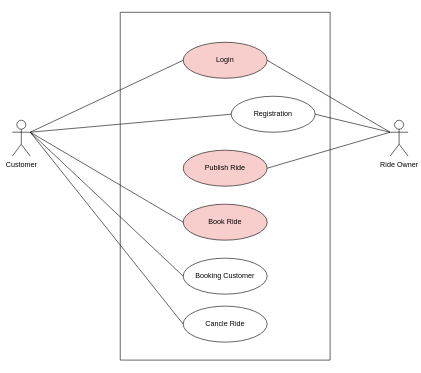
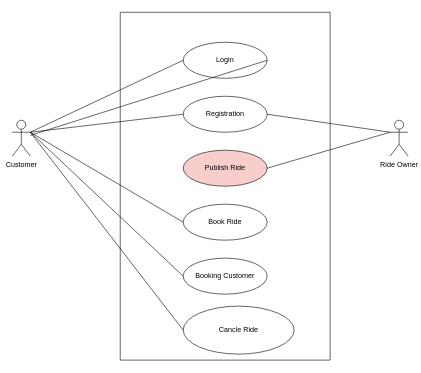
node "Login": fillcolor #f8cecc -> #ffffff
edge "Login" -- "Ride Owner": now "Login" -- "Customer"
node "Registration": moved (273, 114) -> (225, 114)
node "Book Ride": fillcolor #f8cecc -> #ffffff
node "Cancle Ride": size 84x36 -> 111x48
